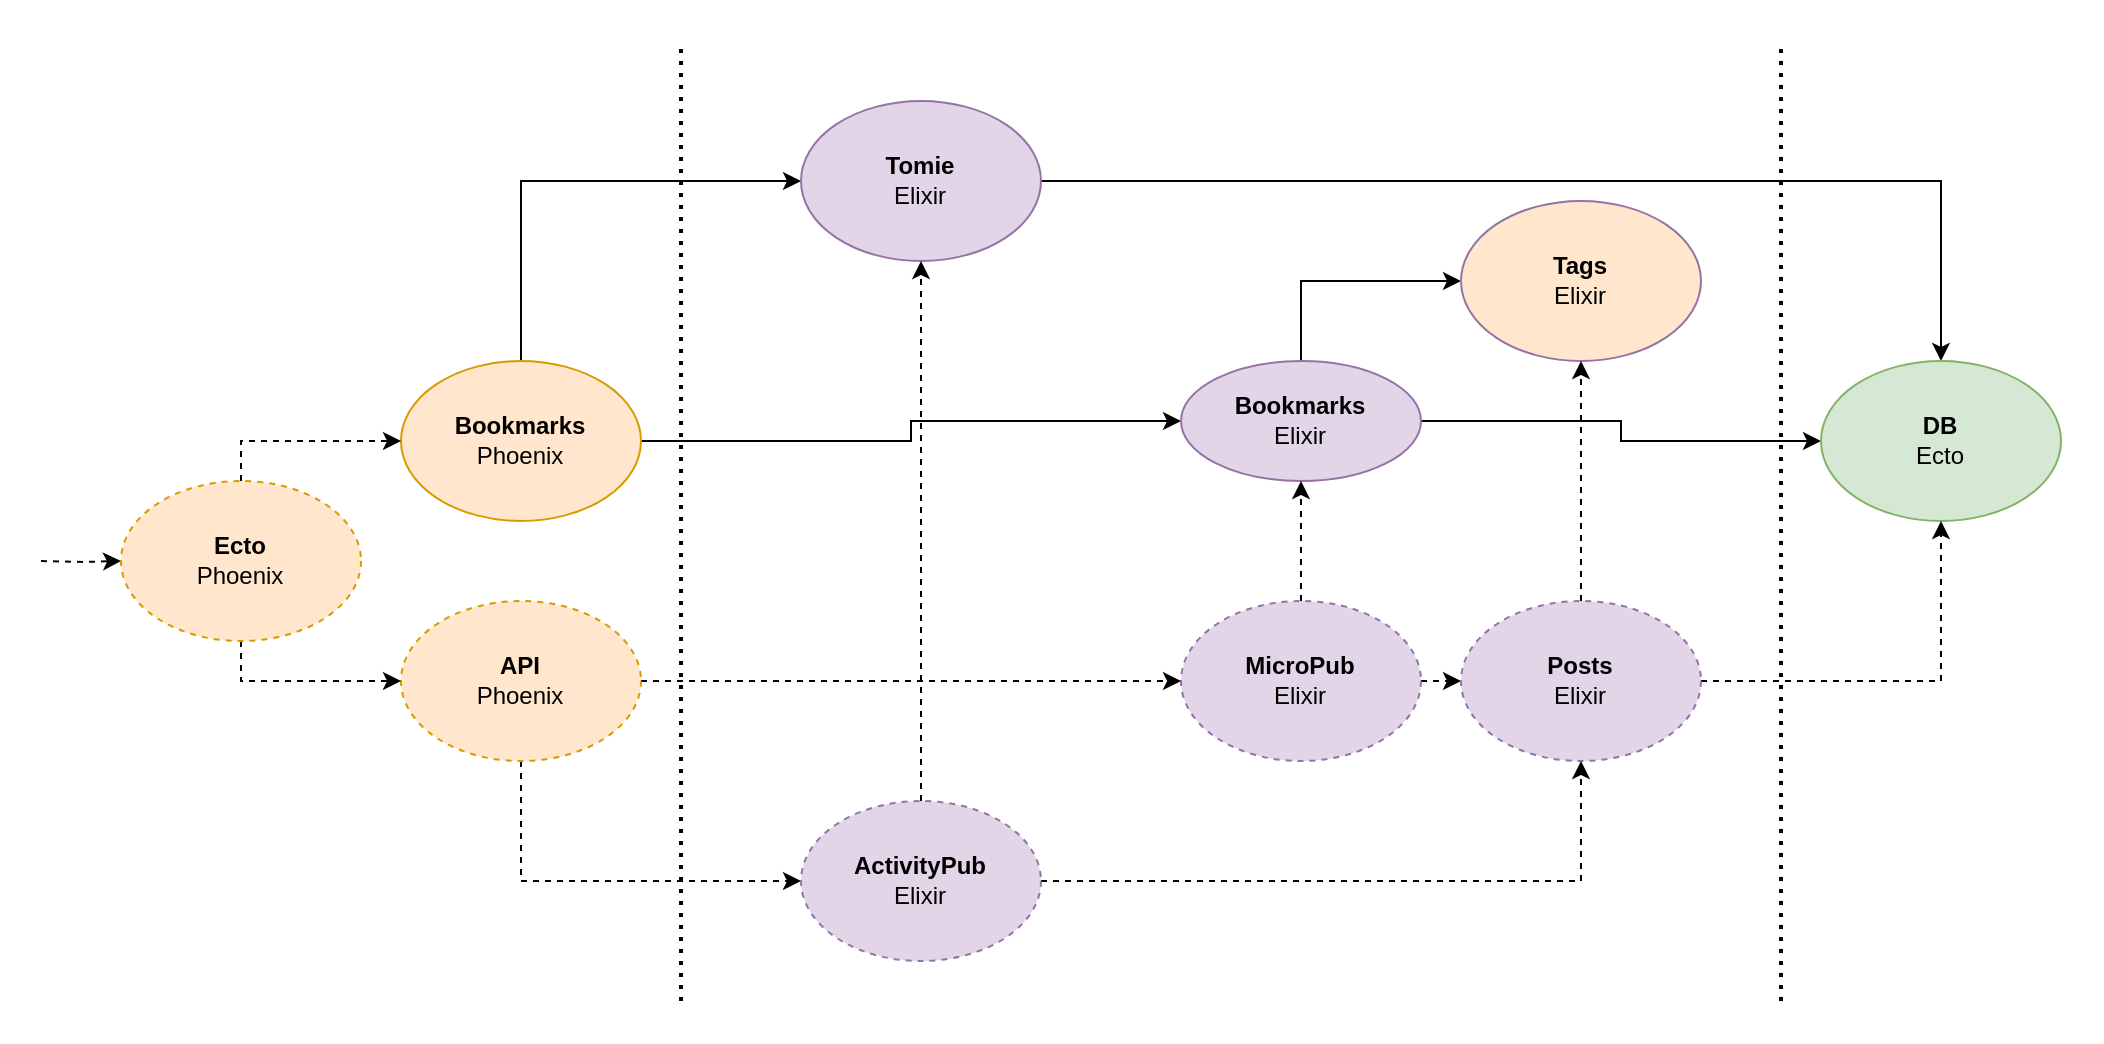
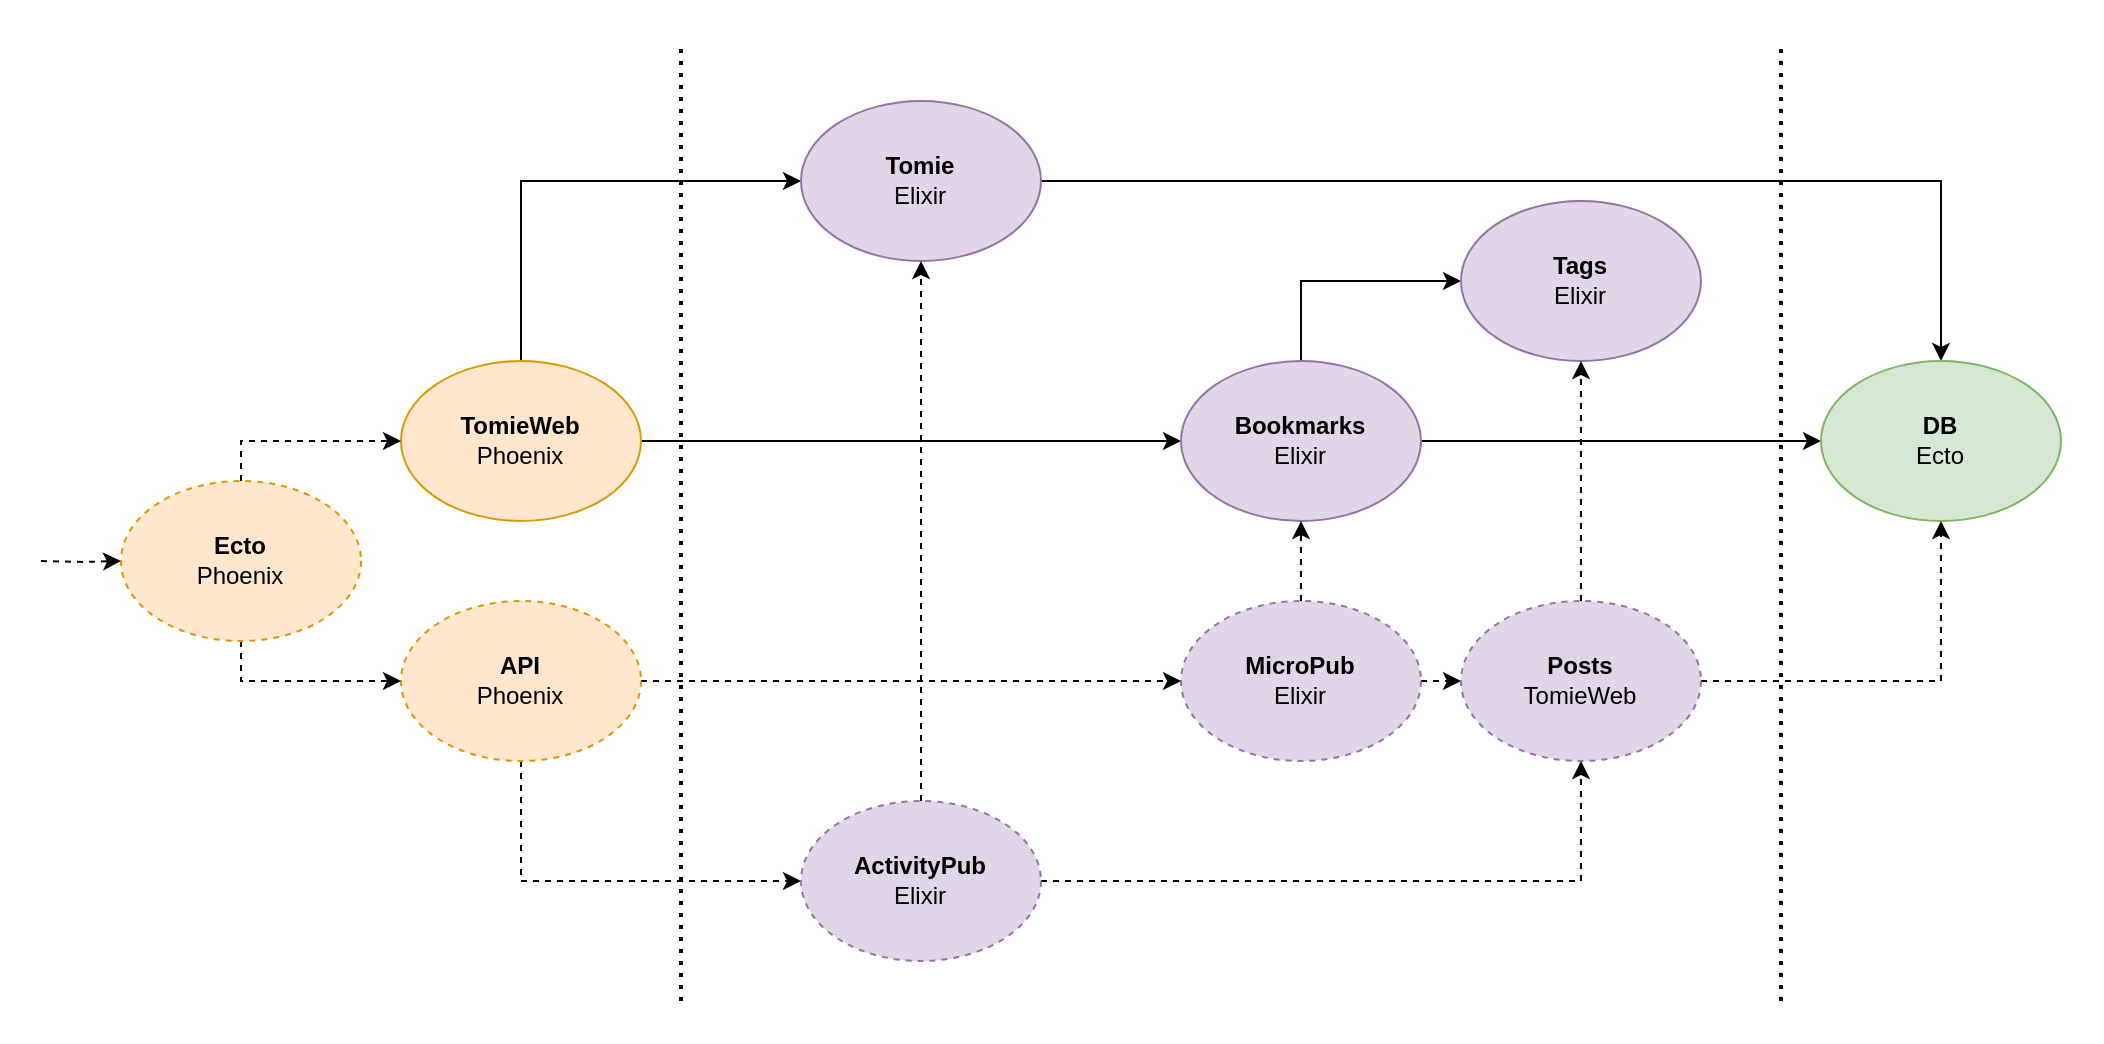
node "Tags Elixir": fillcolor #ffe6cc -> #e1d5e7
node "Bookmarks Elixir": size 240x120 -> 240x160
node "Bookmarks Phoenix": label "Bookmarks Phoenix" -> "TomieWeb Phoenix"
node "Posts Elixir": label "Posts Elixir" -> "Posts TomieWeb"
